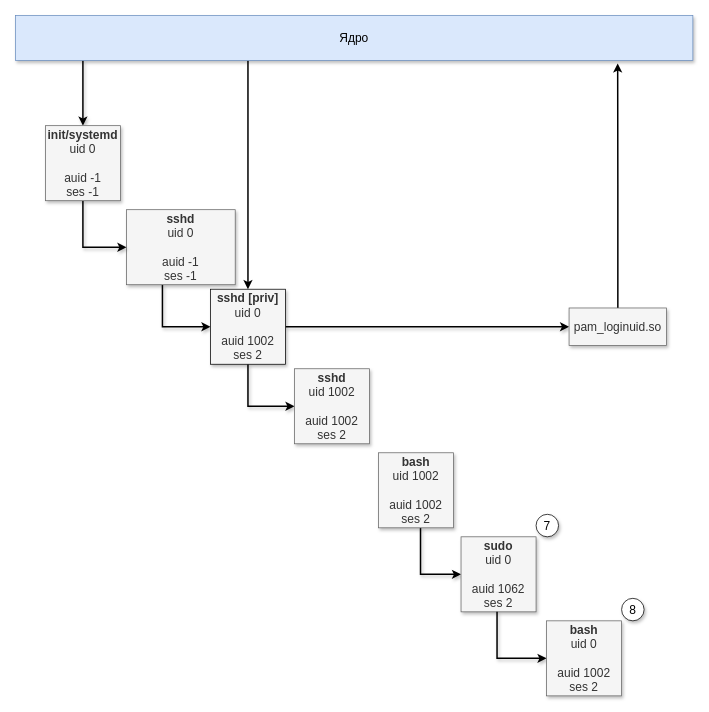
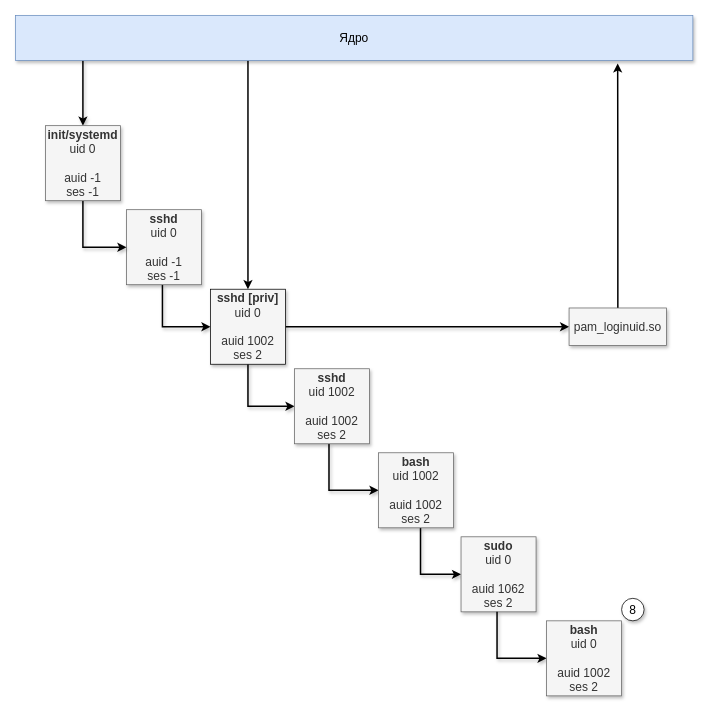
node "sshd uid 0 auid -1 ses -1": size 109x75 -> 75x75
edge "sshd uid 1002 auid 1002 ses 2" -> "bash uid 1002 auid 1002 ses 2": added
node "7": removed
